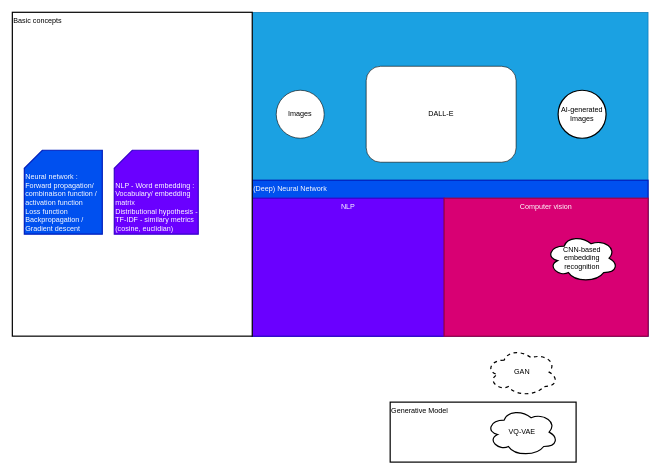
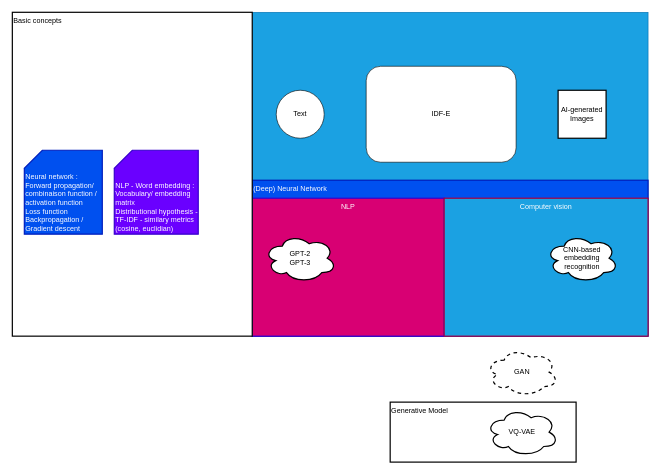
node "Images": label "Images" -> "Text"
node "DALL-E": label "DALL-E" -> "IDF-E"
node "AI-generated Images": shape ellipse -> rectangle
node "Computer vision": fillcolor #d80073 -> #1ba1e2
node "GPT-2 GPT-3": added
node "NLP": fillcolor #6a00ff -> #d80073
